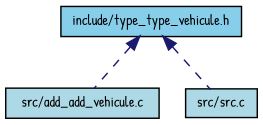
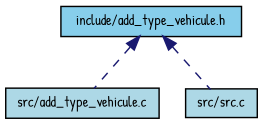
node "include/type_type_vehicule.h": label "include/type_type_vehicule.h" -> "include/add_type_vehicule.h"
node "src/add_add_vehicule.c": label "src/add_add_vehicule.c" -> "src/add_type_vehicule.c"
